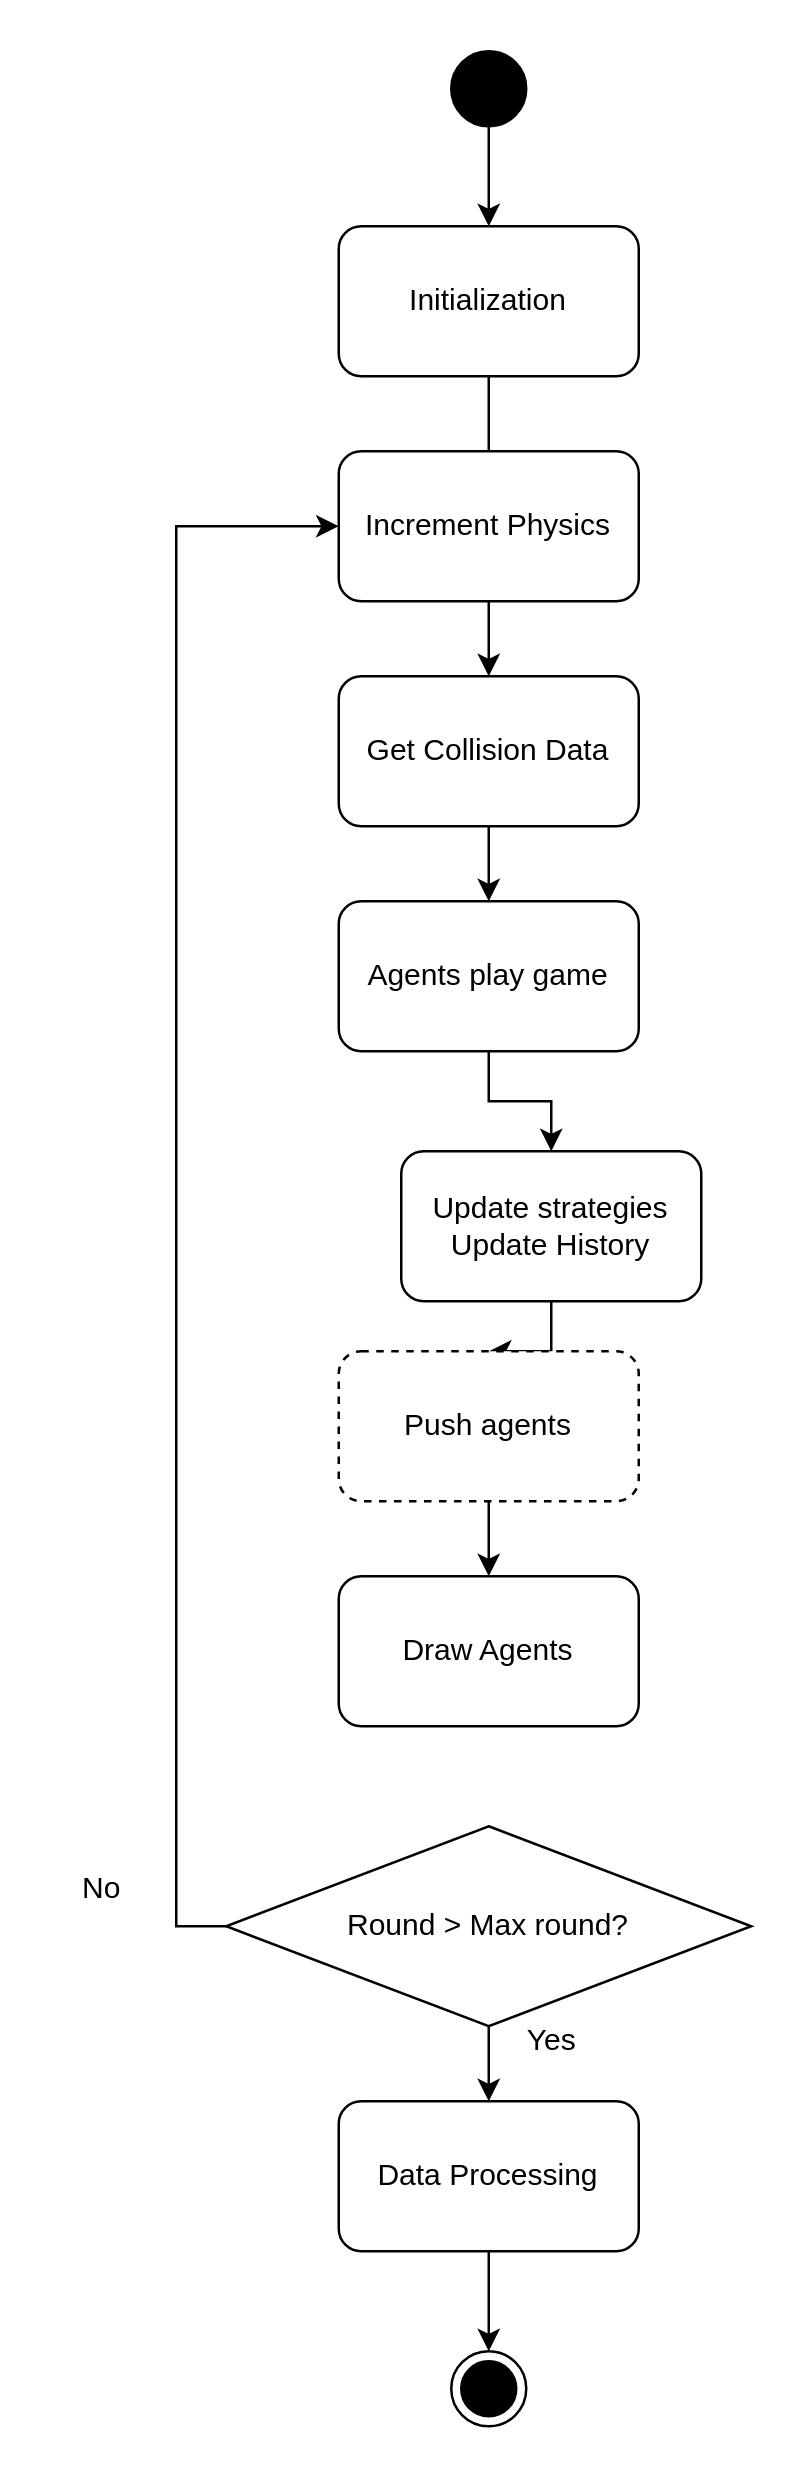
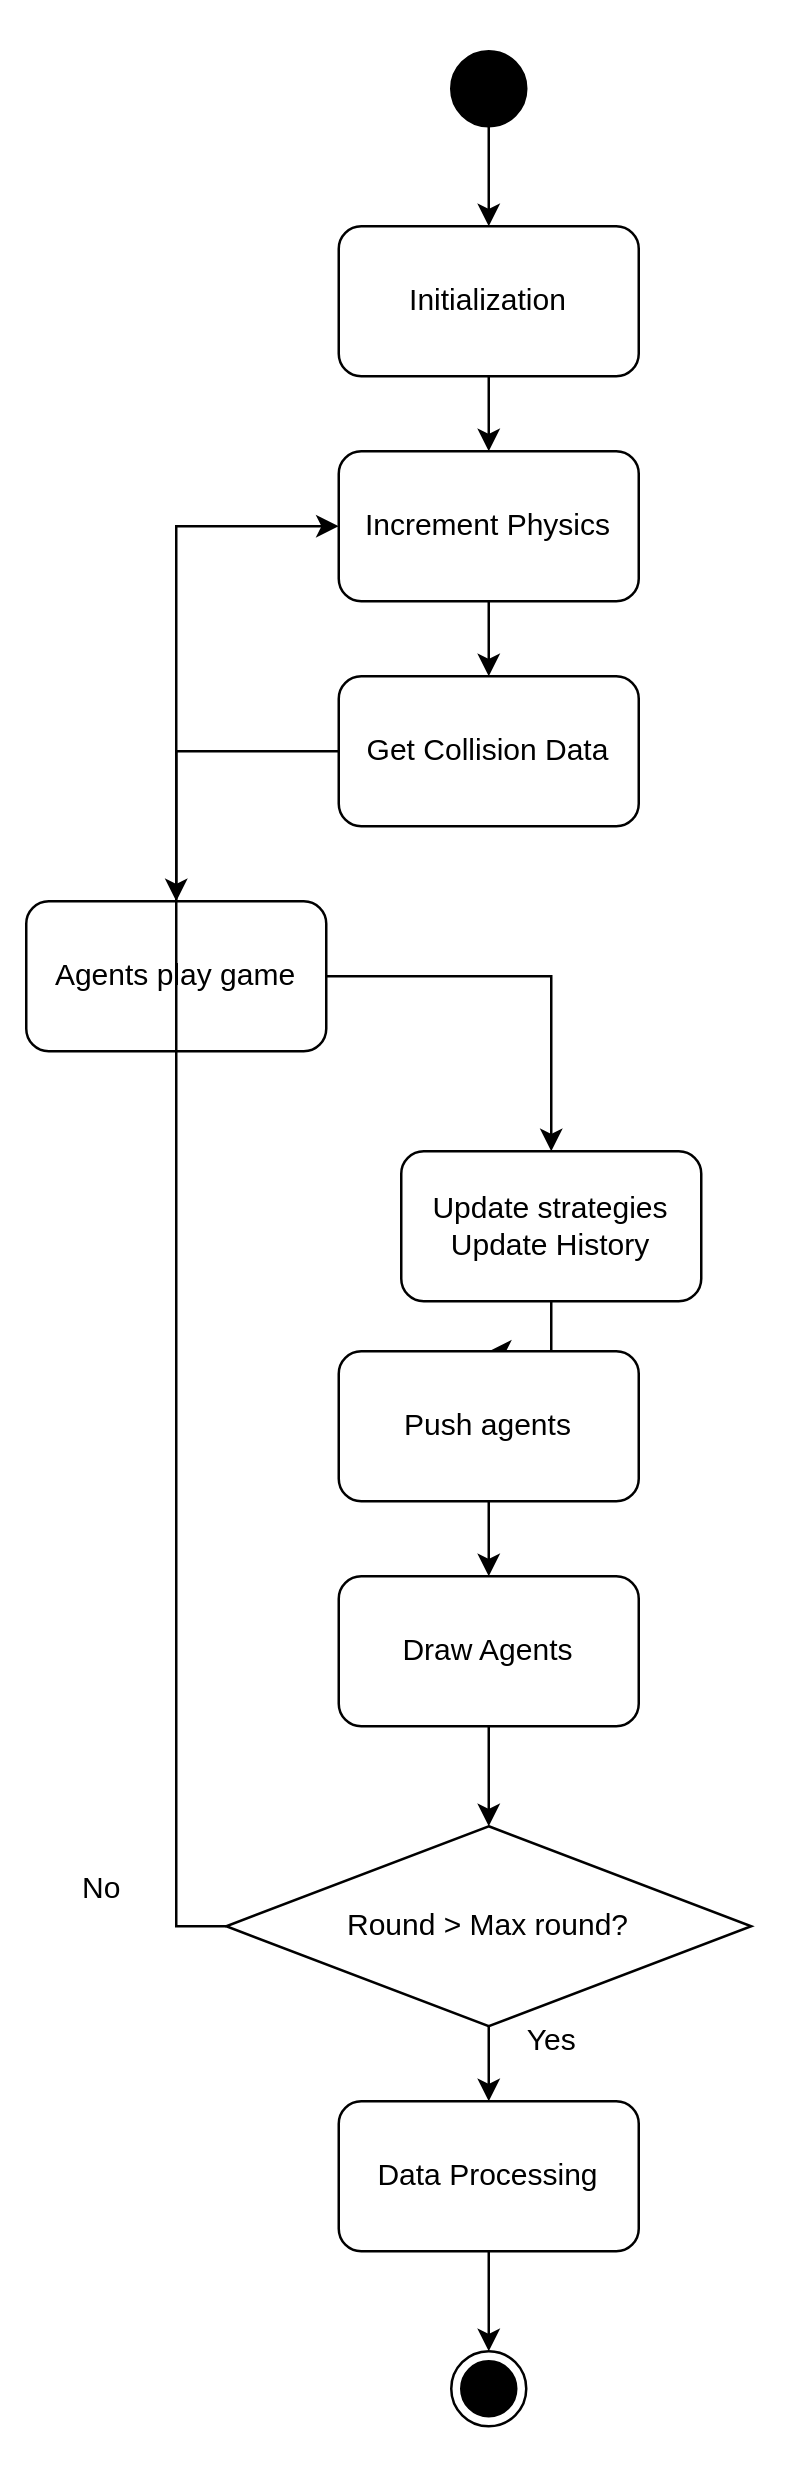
edge "Initialization" -- "Increment Physics": arrowhead none -> classic
node "Agents play game": moved (489, 976) -> (176, 976)
node "Push agents": style dashed -> solid
edge "Draw Agents" -> "Round > Max round?": added
